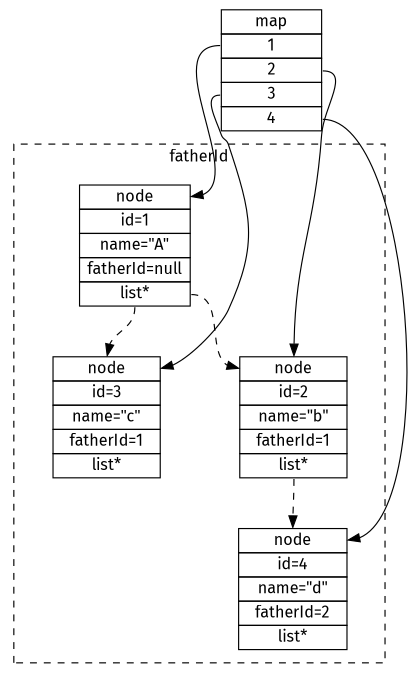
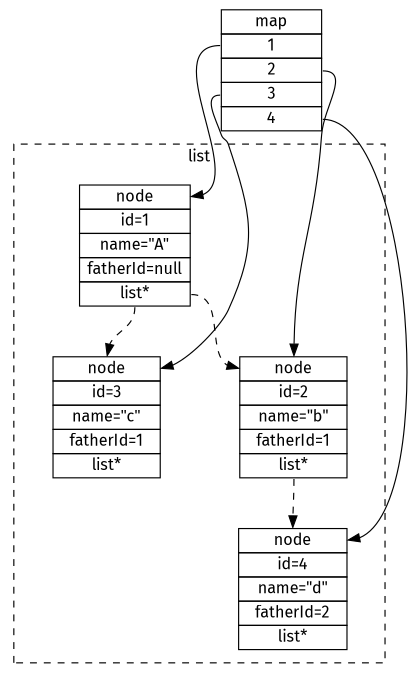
cluster "fatherId": label "fatherId" -> "list"
